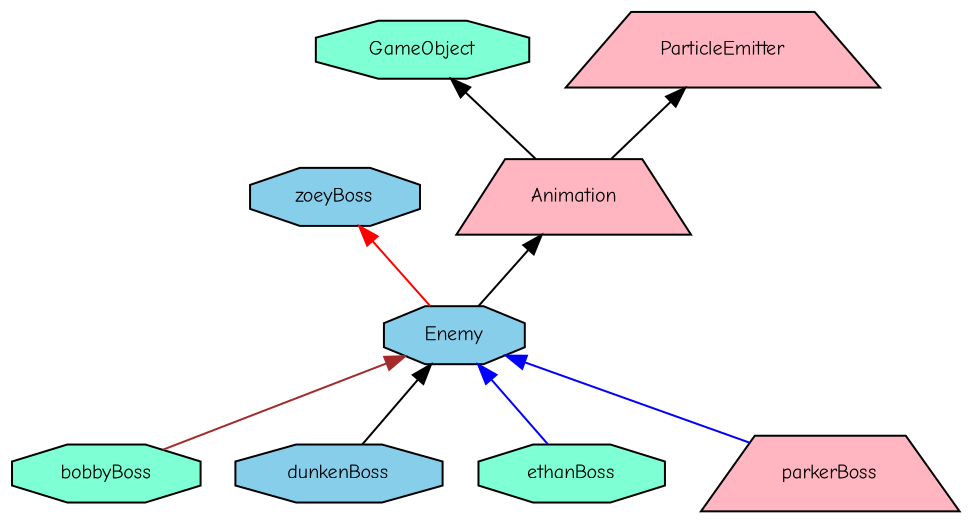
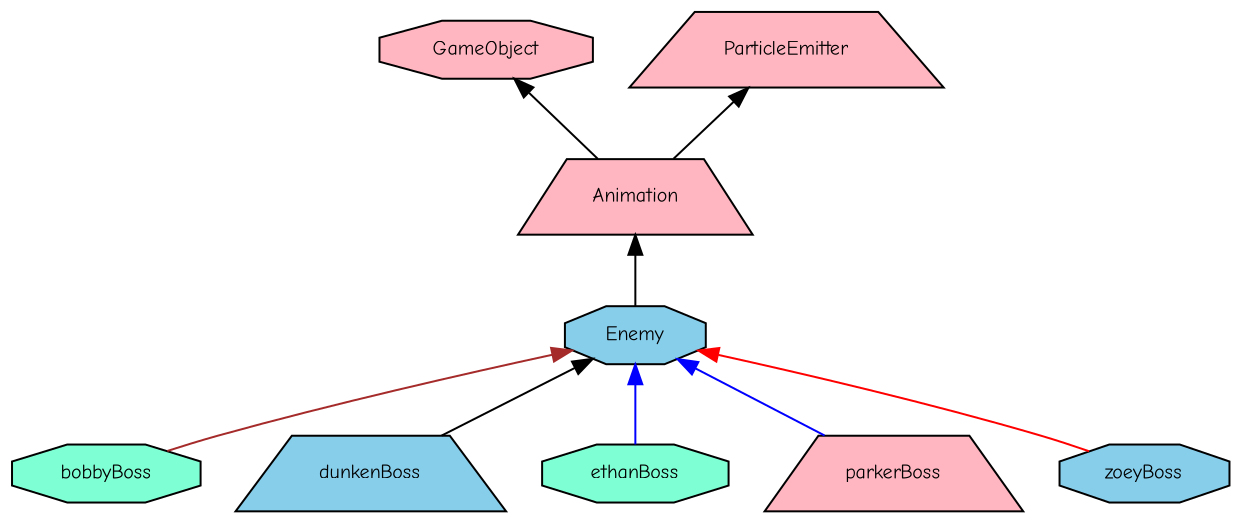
node "GameObject": fillcolor aquamarine -> lightpink
edge "Enemy" -> "zoeyBoss": reversed
node "dunkenBoss": shape octagon -> trapezium
